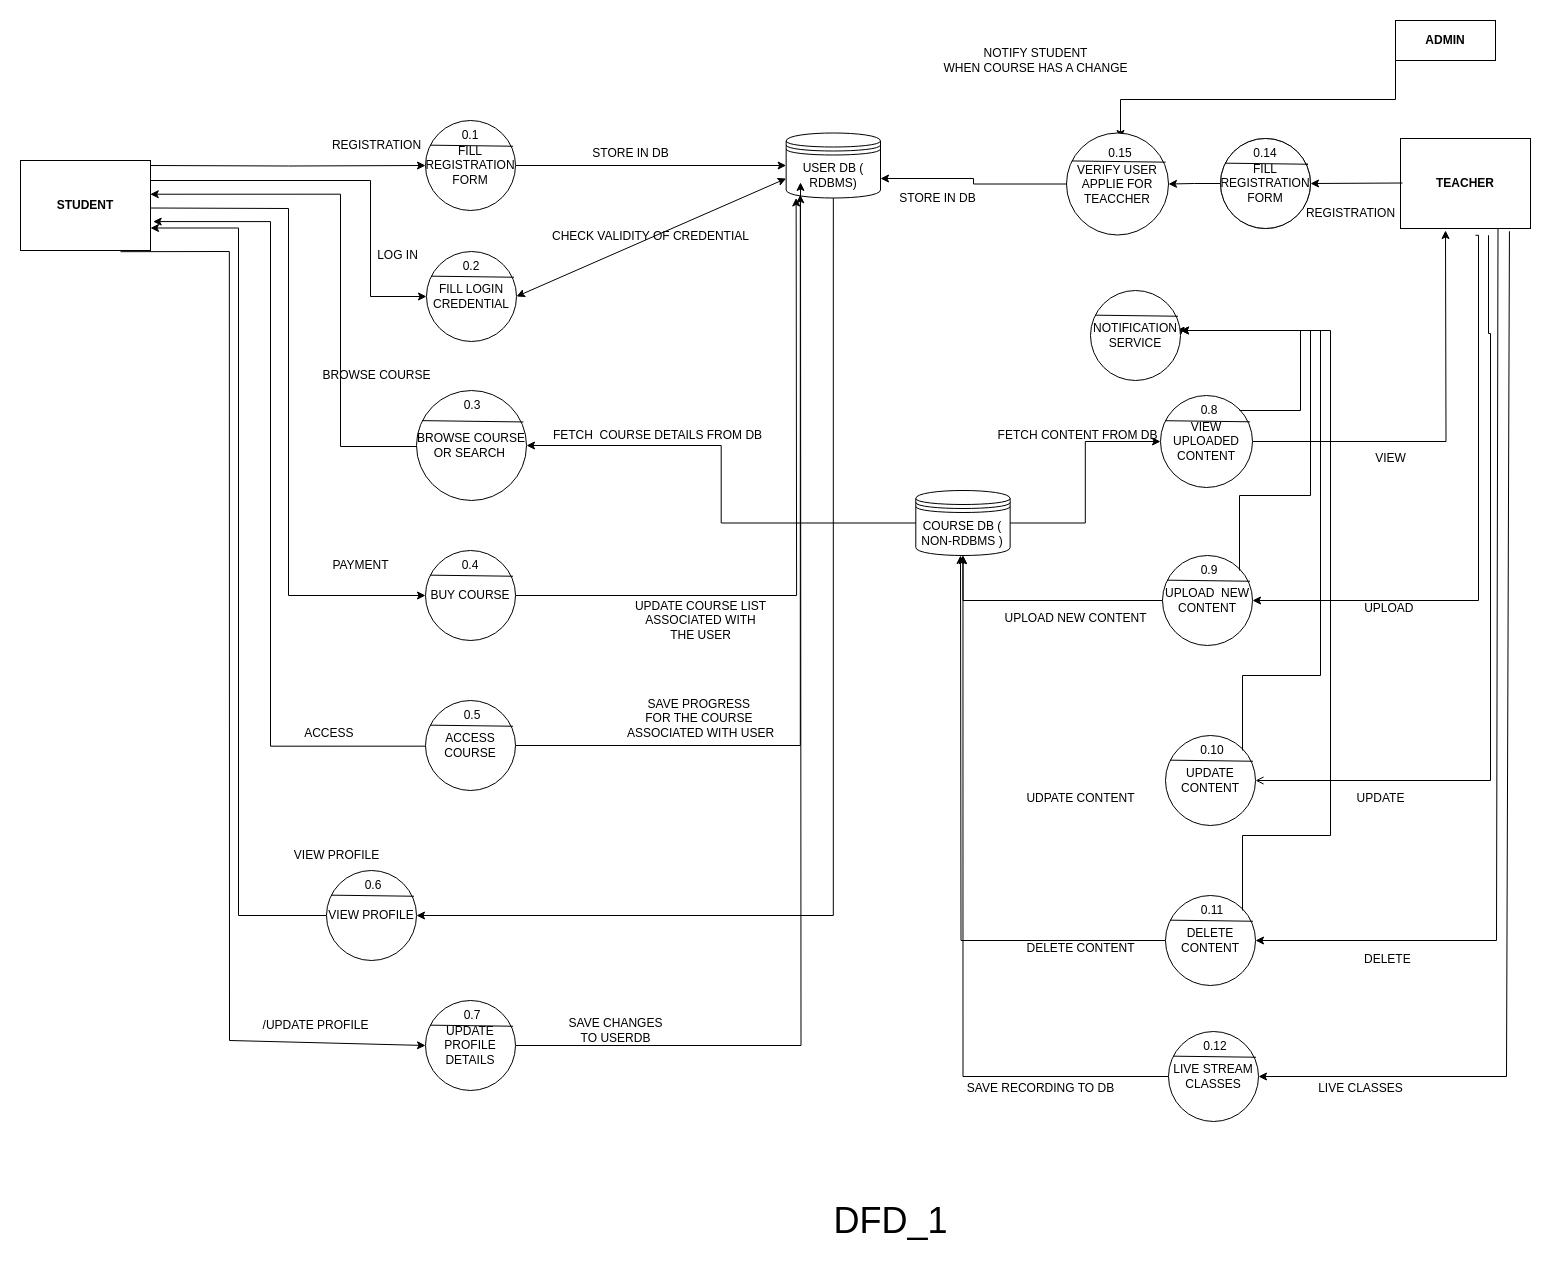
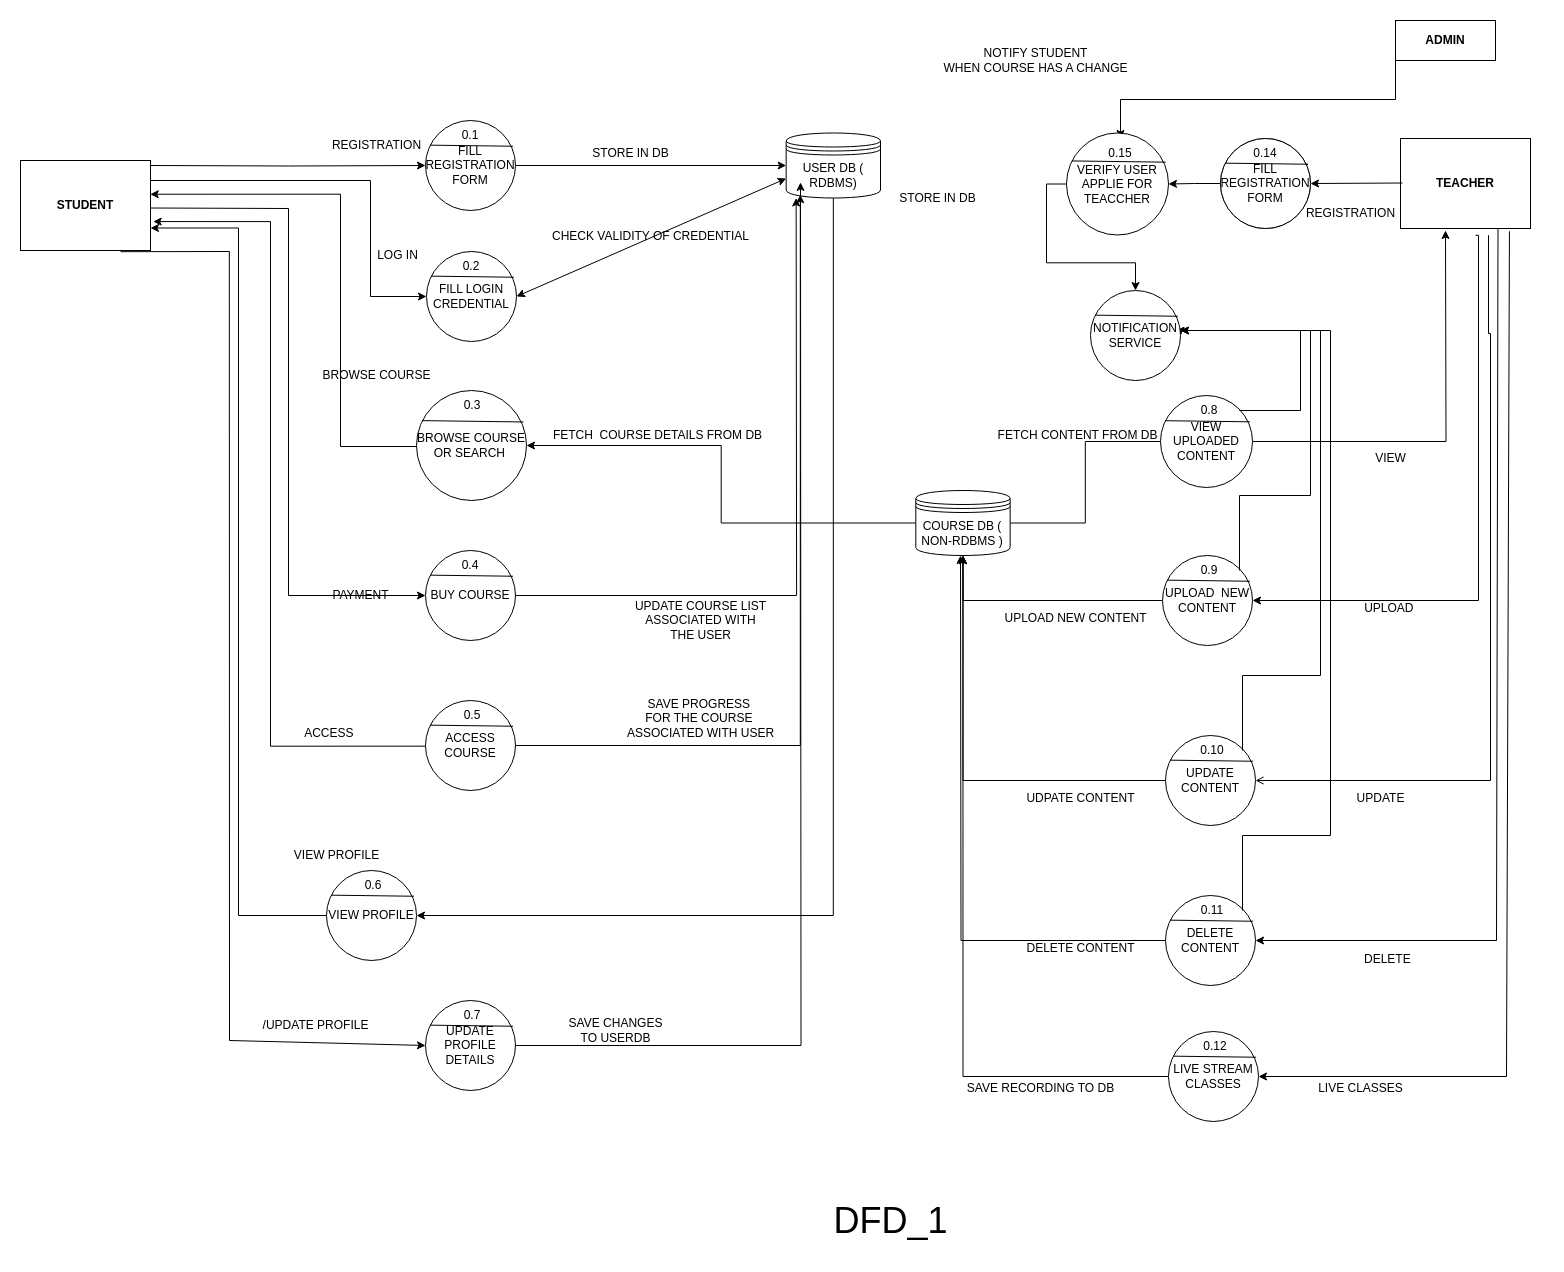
edge "VERIFY USER APPLIE FOR TEACCHER" -> "USER DB ( RDBMS)": now "VERIFY USER APPLIE FOR TEACCHER" -> "NOTIFICATION SERVICE"
edge "COURSE DB ( NON-RDBMS )" -> "VIEW UPLOADED CONTENT": arrowhead classic -> none
node "PAYMENT": moved (361, 566) -> (361, 596)
edge "UPDATE CONTENT" -> "COURSE DB ( NON-RDBMS )": added
